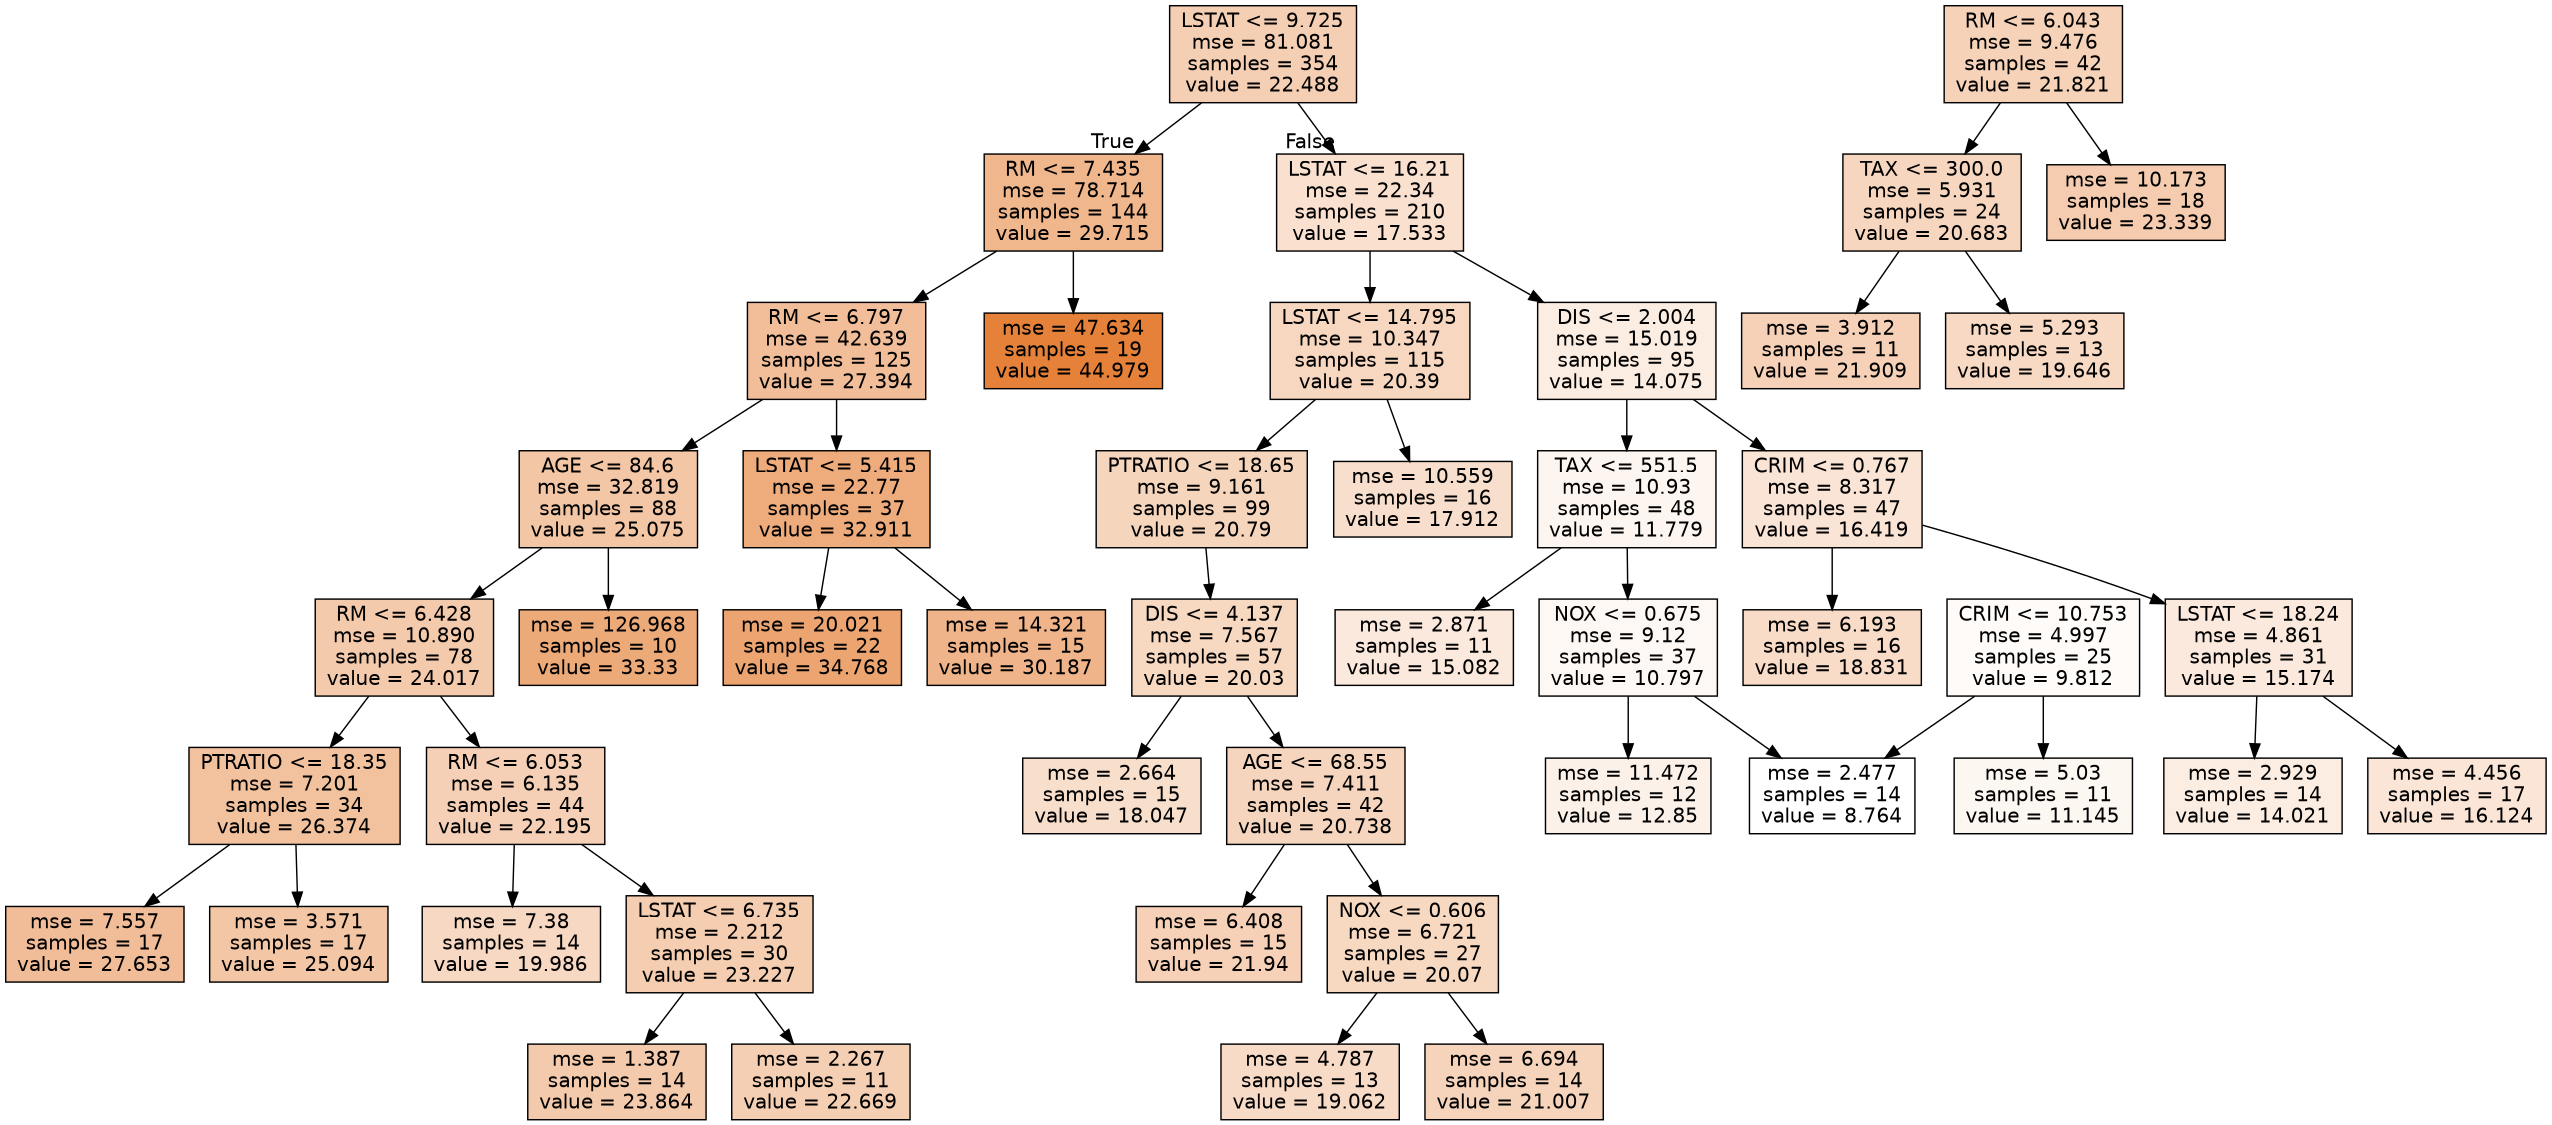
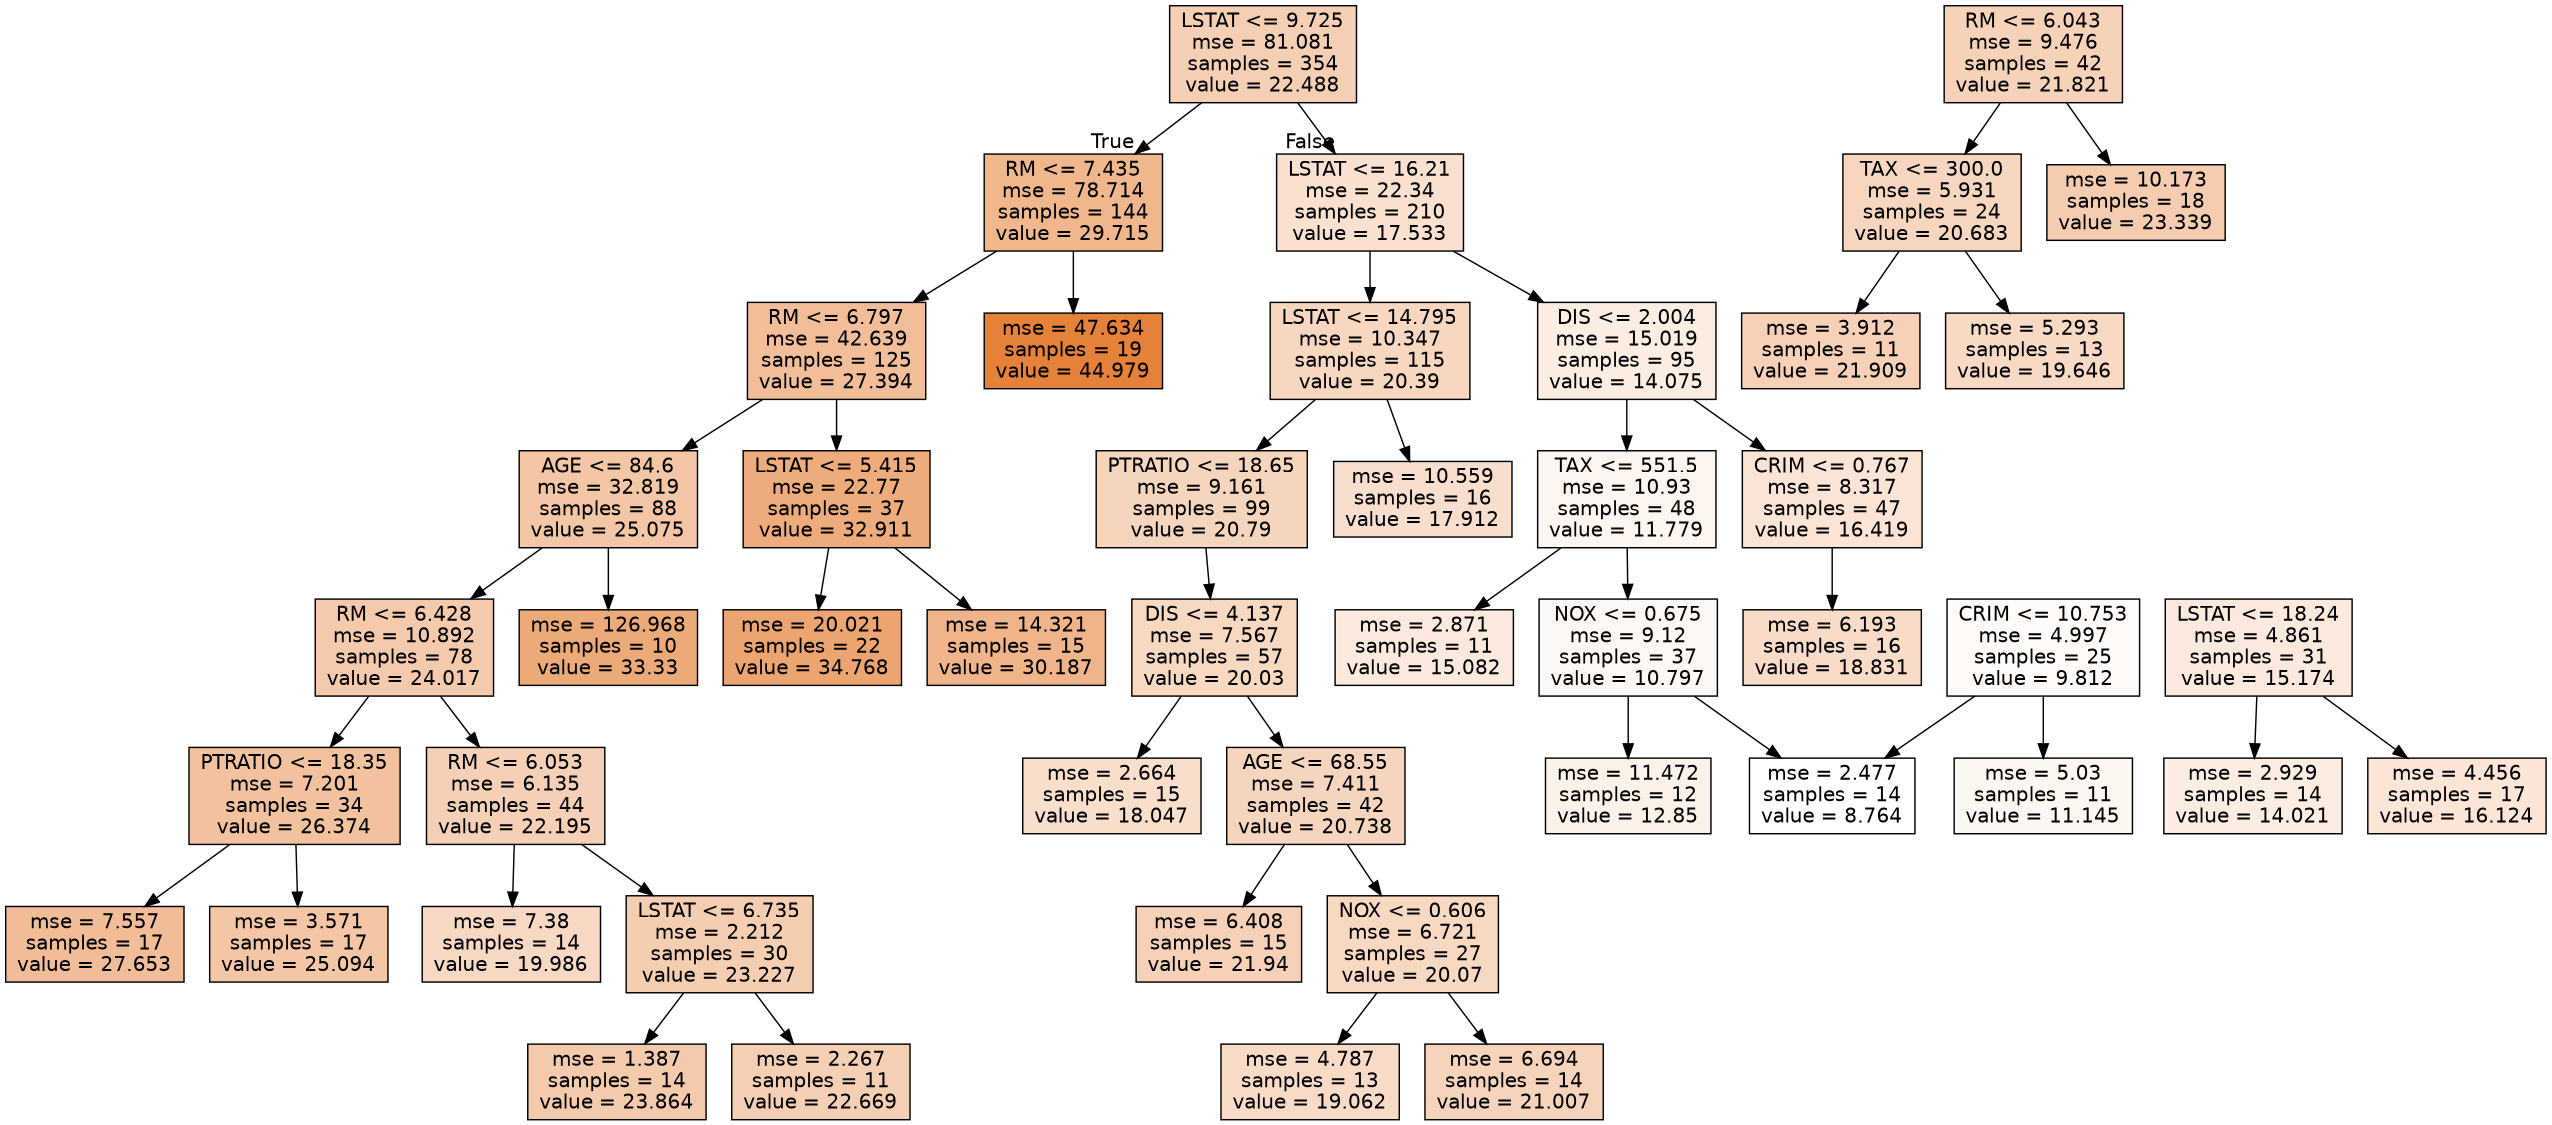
edge "CRIM <= 0.767 mse = 8.317 samples = 47 value = 16.419" -> "LSTAT <= 18.24 mse = 4.861 samples = 31 value = 15.174": removed
node "RM <= 6.428 mse = 10.890 samples = 78 value = 24.017": label "RM <= 6.428 mse = 10.890 samples = 78 value = 24.017" -> "RM <= 6.428 mse = 10.892 samples = 78 value = 24.017"
